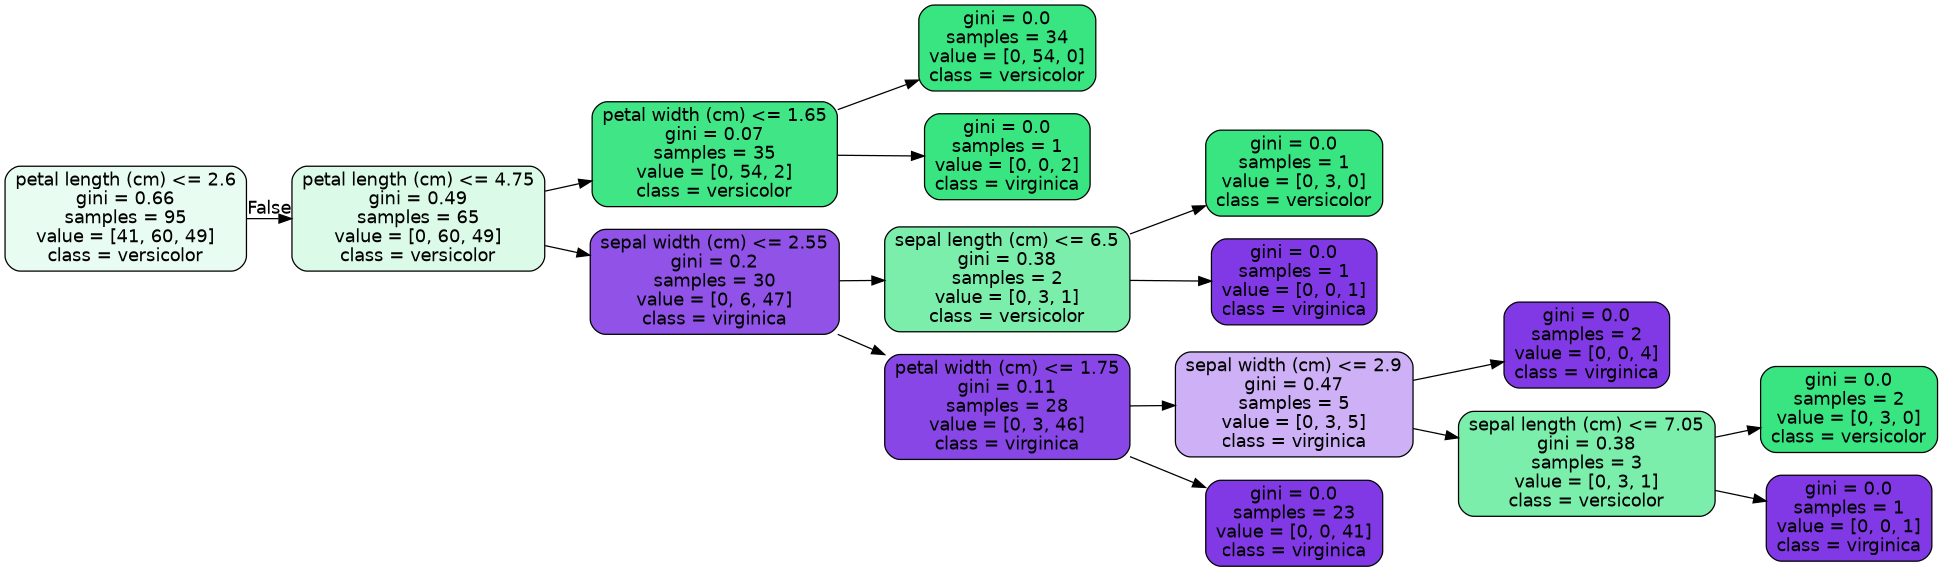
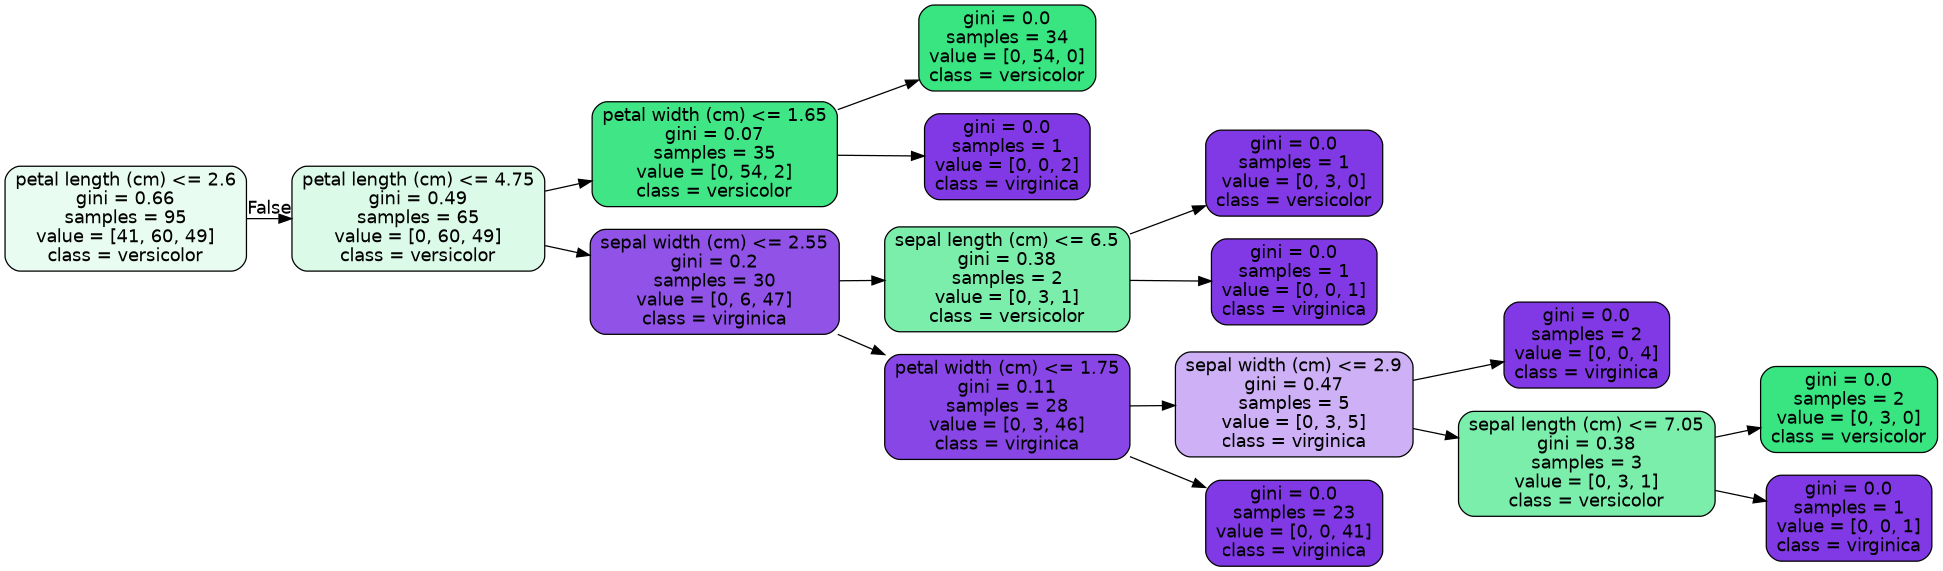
node "gini = 0.0 samples = 1 value = [0, 0, 2] class = virginica": fillcolor #39e581 -> #8139e5
node "gini = 0.0 samples = 1 value = [0, 3, 0] class = versicolor": fillcolor #39e581 -> #8139e5
